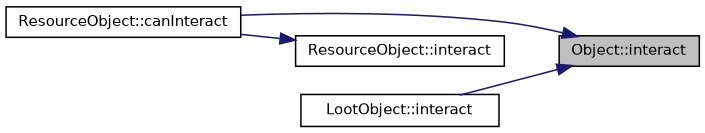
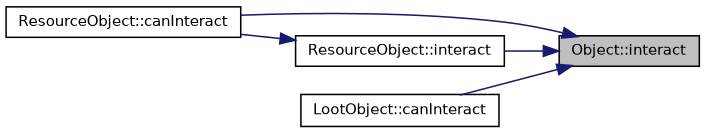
edge "ResourceObject::interact" -> "Object::interact": added
node "LootObject::interact": label "LootObject::interact" -> "LootObject::canInteract"
